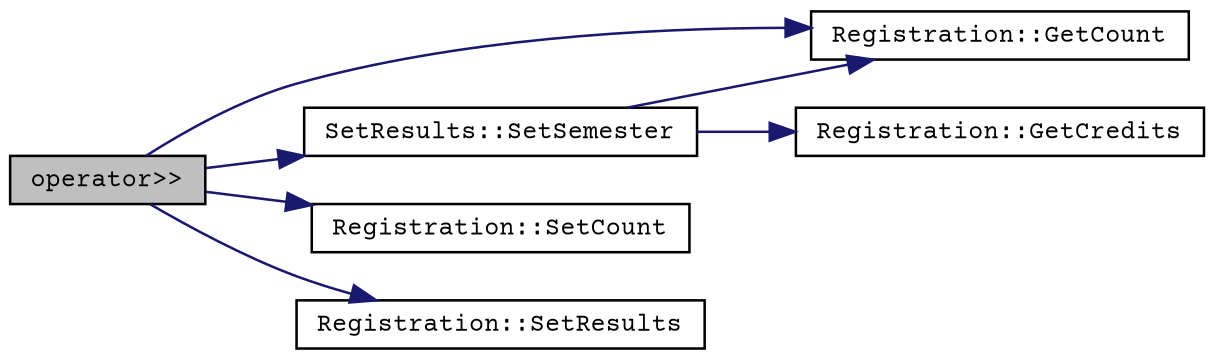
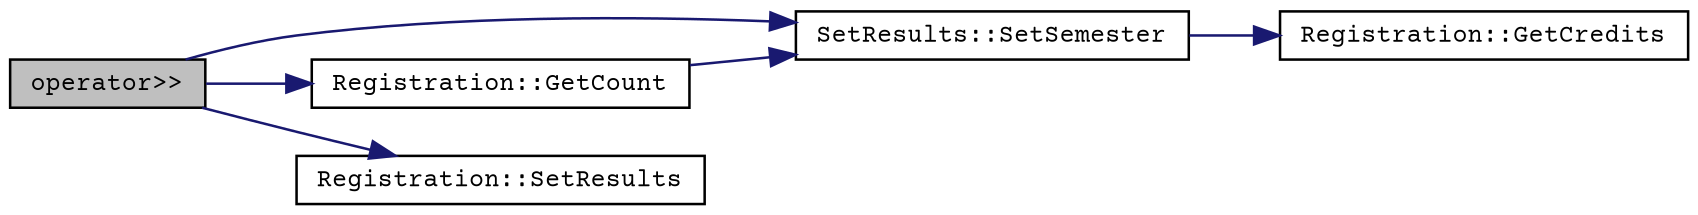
edge "SetResults::SetSemester" -> "Registration::GetCount": reversed
node "Registration::SetCount": removed
